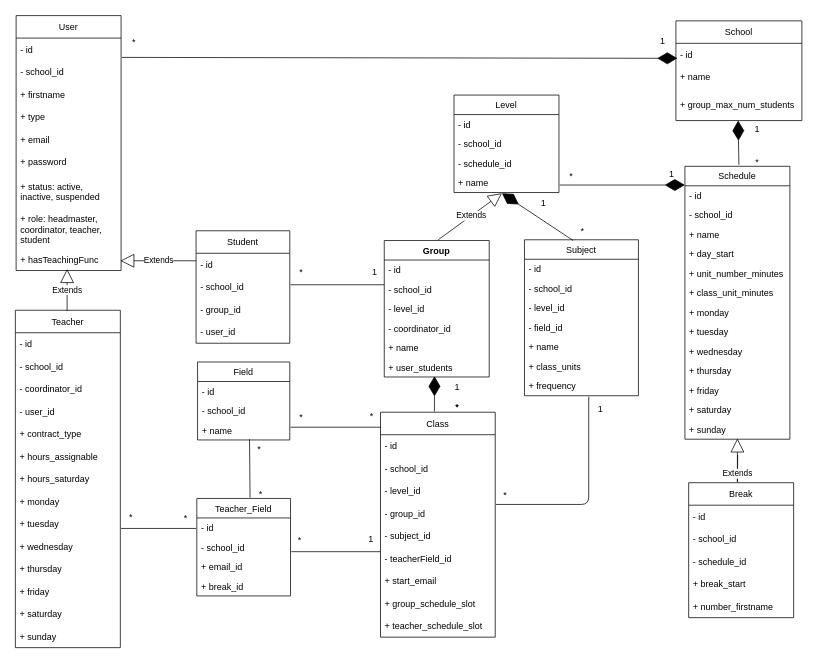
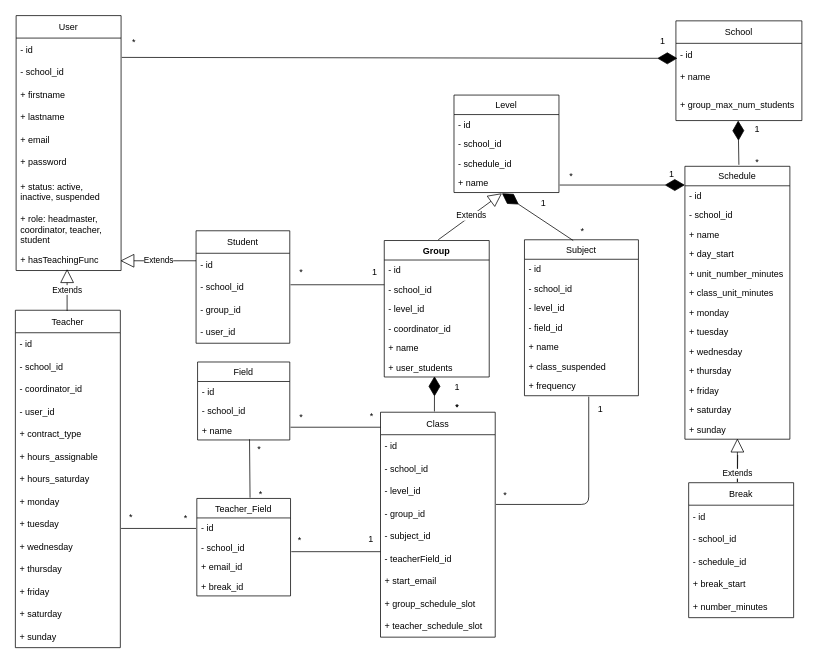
node "+ type": label "+ type" -> "+ lastname"
node "+ class_units": label "+ class_units" -> "+ class_suspended"
node "+ number_firstname": label "+ number_firstname" -> "+ number_minutes"
